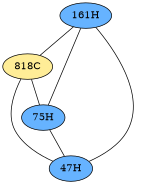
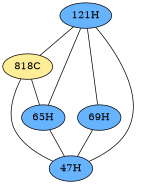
node "161H": label "161H" -> "121H"
node "75H": label "75H" -> "65H"
node "69H": added
